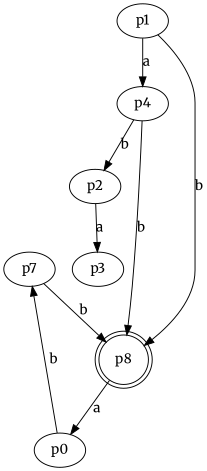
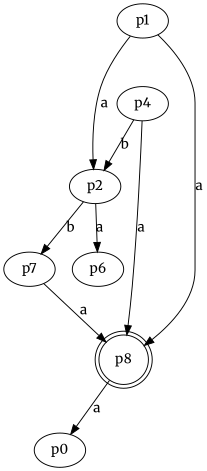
edge "p1" -> "p4": now "p1" -> "p2"
edge "p1" -> "p8": label "b" -> "a"
edge "p4" -> "p8": label "b" -> "a"
node "p3": label "p3" -> "p6"
edge "p7" -> "p8": label "b" -> "a"
edge "p0" -> "p7": now "p2" -> "p7"
